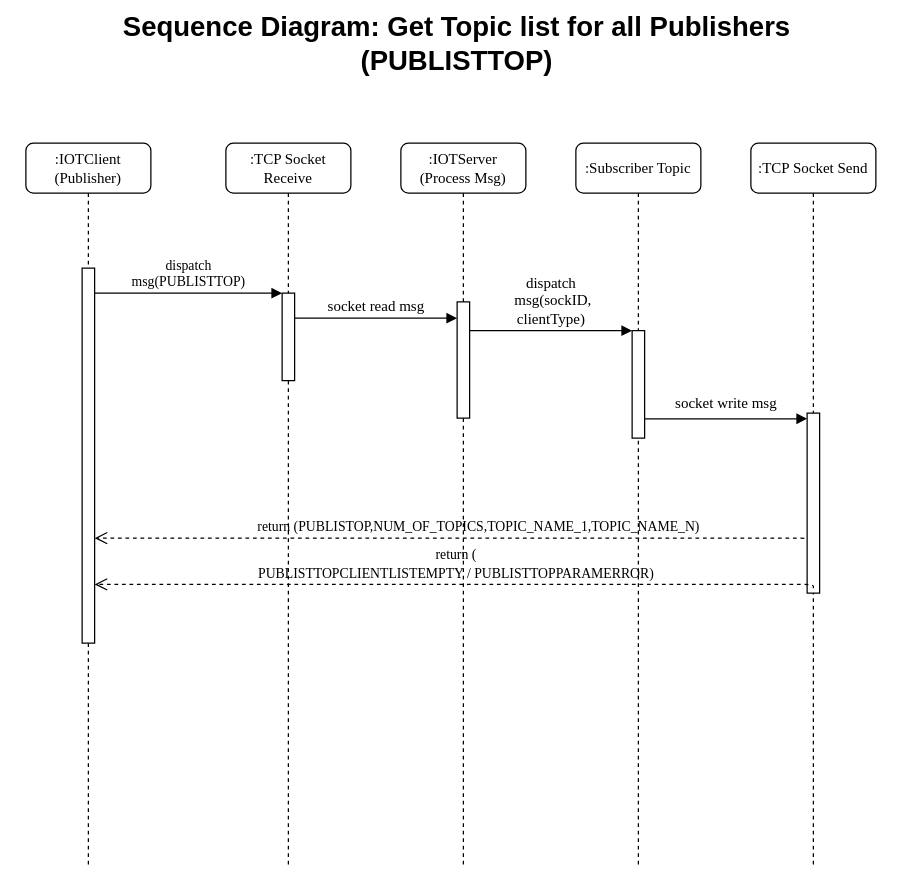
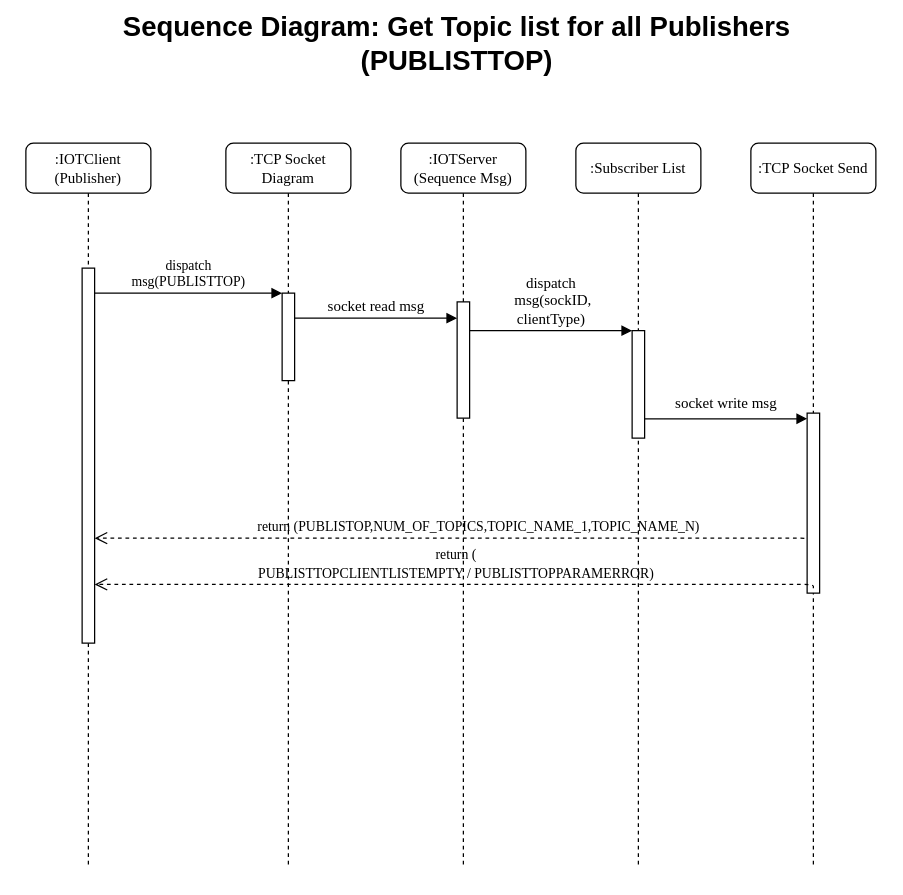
node ":TCP Socket Receive": label ":TCP Socket Receive" -> ":TCP Socket Diagram"
node ":IOTServer (Process Msg)": label ":IOTServer (Process Msg)" -> ":IOTServer (Sequence Msg)"
node ":Subscriber Topic": label ":Subscriber Topic" -> ":Subscriber List"
